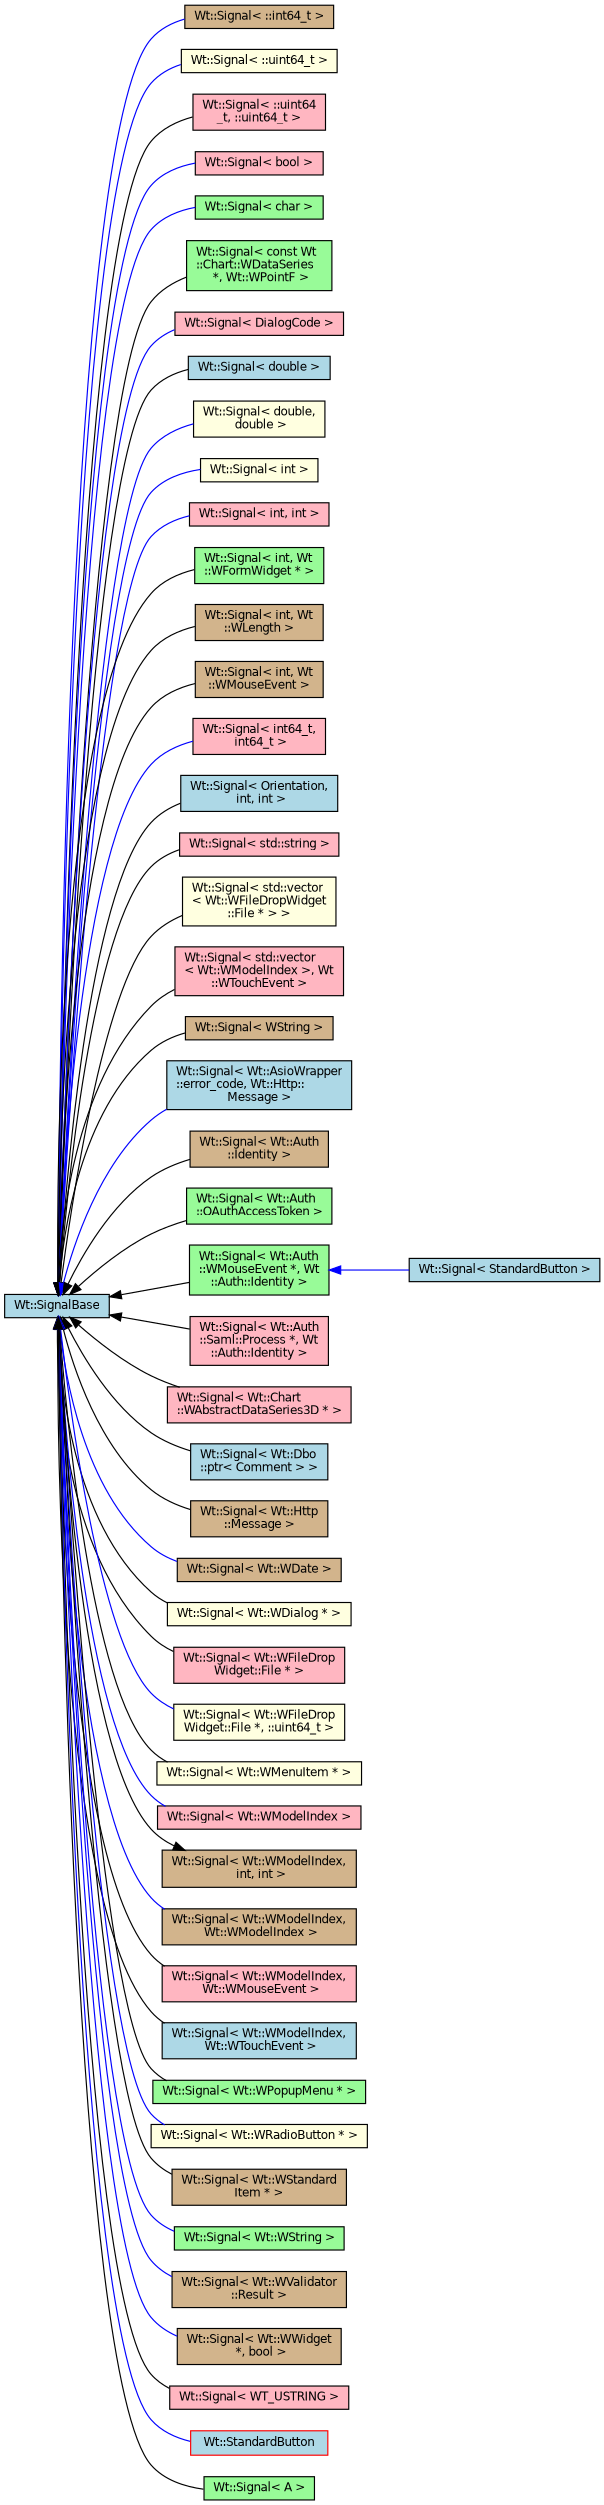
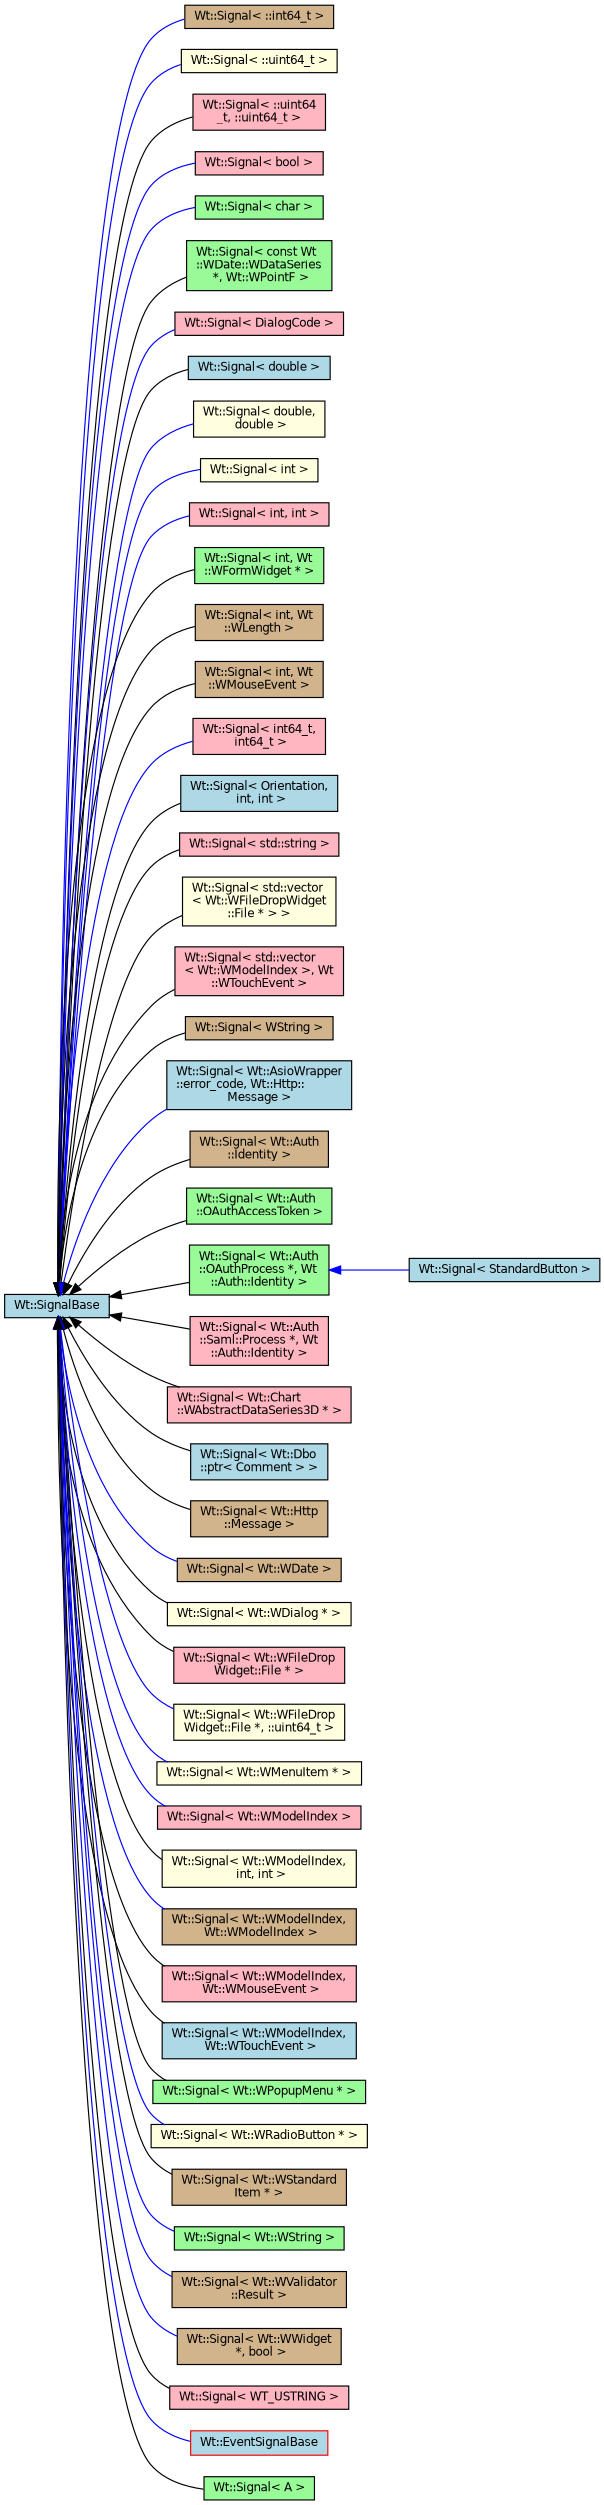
node "Wt::Signal< const Wt ::Chart::WDataSeries *, Wt::WPointF >": label "Wt::Signal< const Wt ::Chart::WDataSeries *, Wt::WPointF >" -> "Wt::Signal< const Wt ::WDate::WDataSeries *, Wt::WPointF >"
node "Wt::Signal< Wt::Auth ::WMouseEvent *, Wt ::Auth::Identity >": label "Wt::Signal< Wt::Auth ::WMouseEvent *, Wt ::Auth::Identity >" -> "Wt::Signal< Wt::Auth ::OAuthProcess *, Wt ::Auth::Identity >"
edge "Wt::Signal< Wt::WMenuItem * >" -> "Wt::SignalBase": color black -> blue
edge "Wt::SignalBase" -> "Wt::Signal< Wt::WModelIndex, int, int >": reversed
node "Wt::Signal< Wt::WModelIndex, int, int >": fillcolor tan -> lightyellow
node "Wt::StandardButton": label "Wt::StandardButton" -> "Wt::EventSignalBase"
